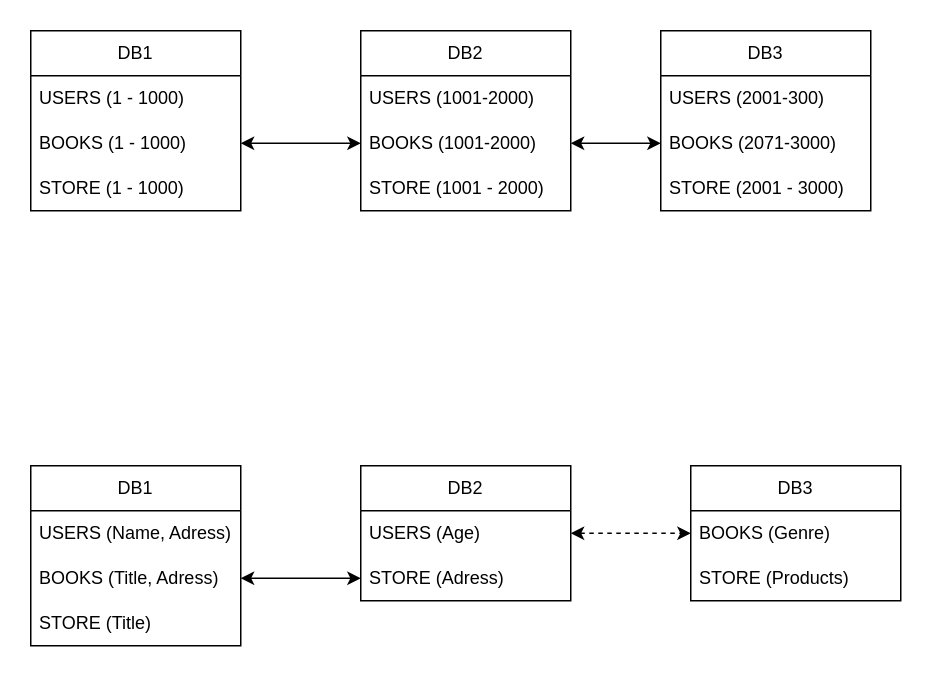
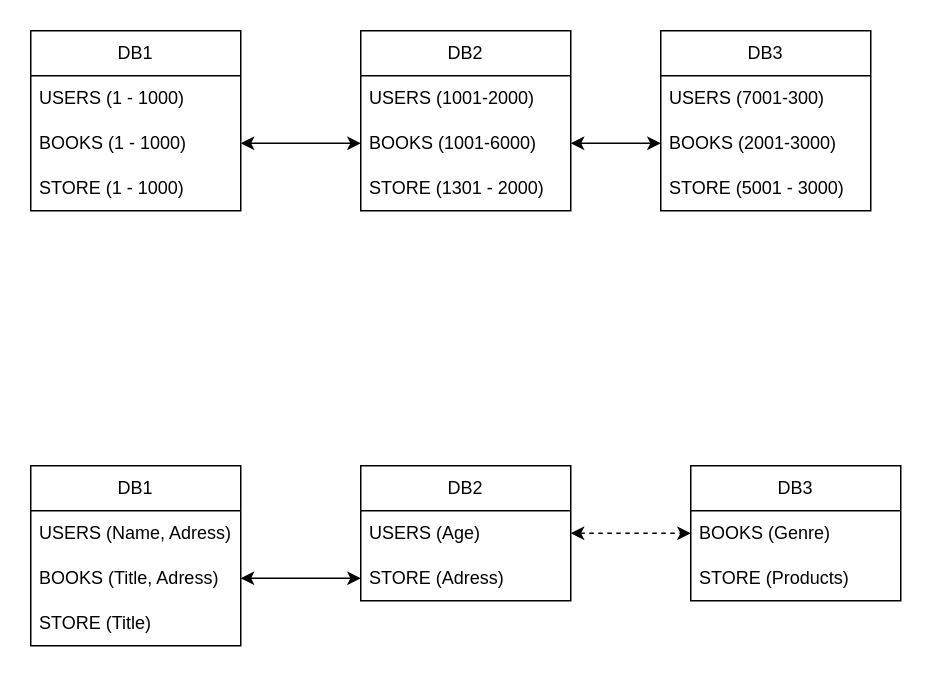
node "USERS (2001-300)": label "USERS (2001-300)" -> "USERS (7001-300)"
node "BOOKS (1001-2000)": label "BOOKS (1001-2000)" -> "BOOKS (1001-6000)"
node "BOOKS (2071-3000)": label "BOOKS (2071-3000)" -> "BOOKS (2001-3000)"
node "STORE (1001 - 2000)": label "STORE (1001 - 2000)" -> "STORE (1301 - 2000)"
node "STORE (2001 - 3000)": label "STORE (2001 - 3000)" -> "STORE (5001 - 3000)"
